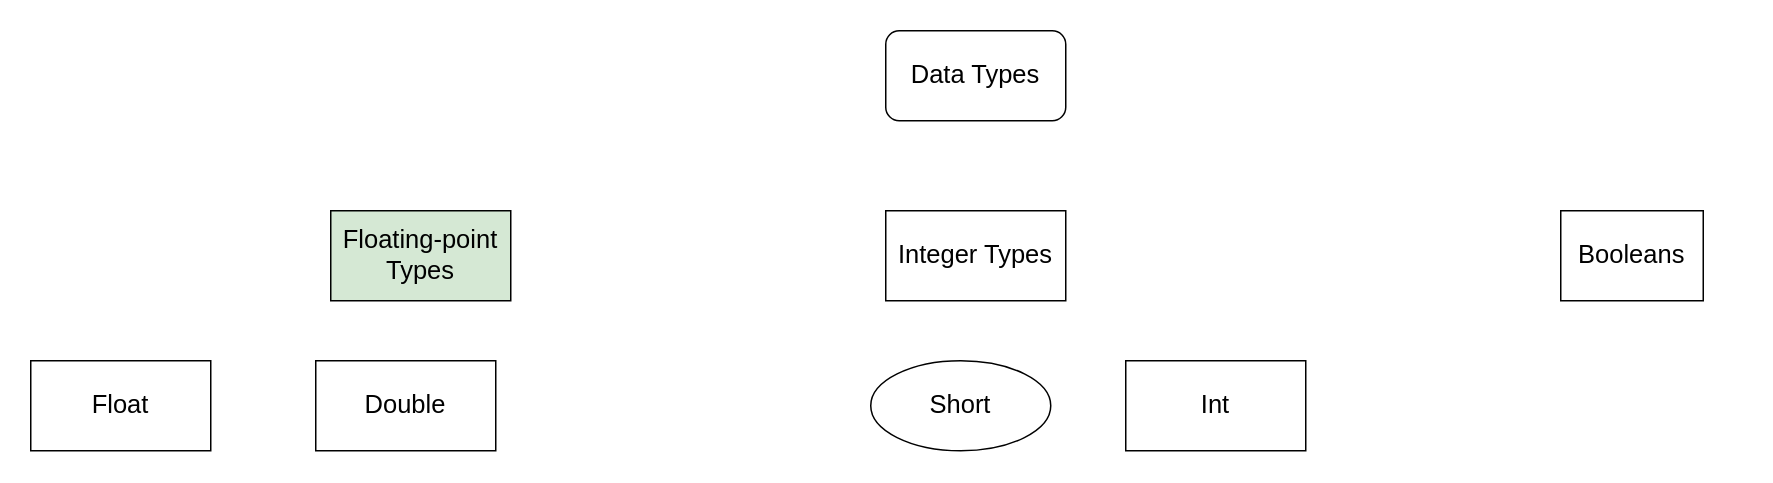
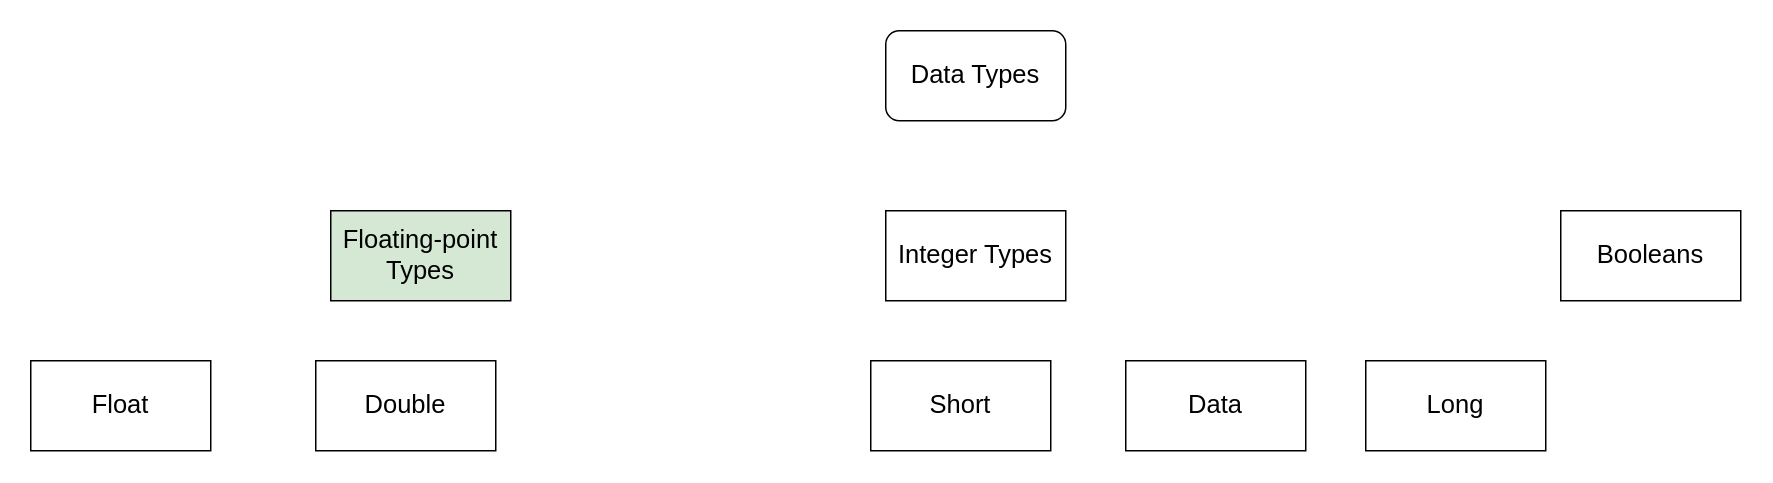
node "Booleans": size 143x90 -> 180x90
node "Short": shape ellipse -> rectangle
node "Int": label "Int" -> "Data"
node "Long": added
